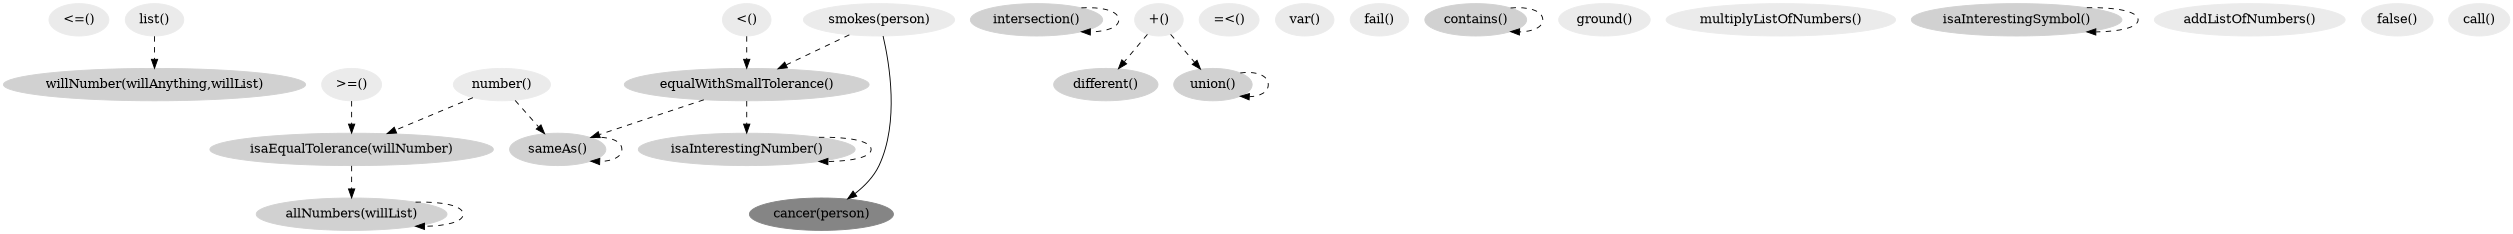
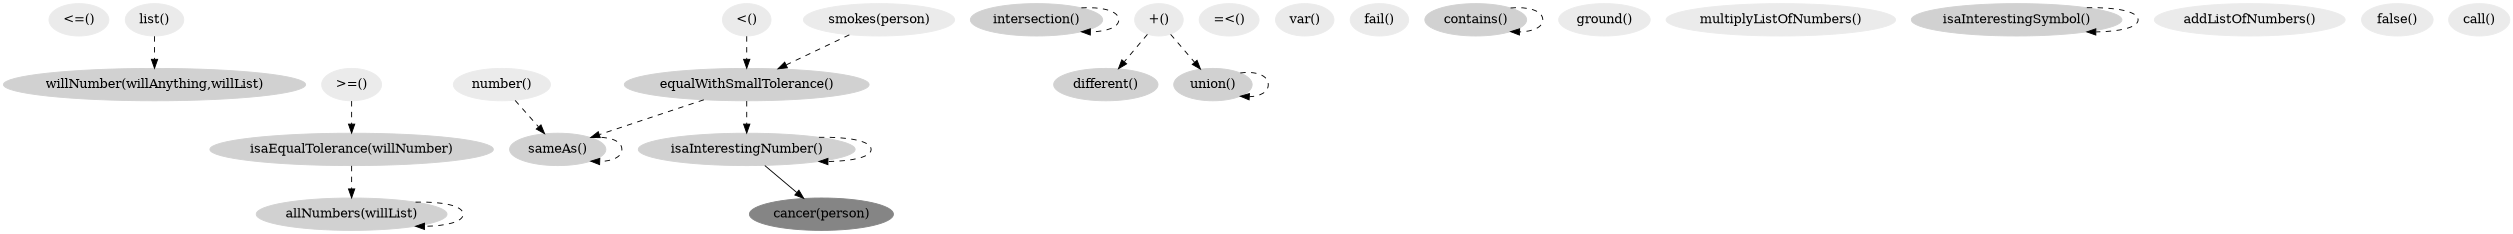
edge "number()" -> "isaEqualTolerance(willNumber)": removed
edge "smokes(person)" -> "cancer(person)": now "isaInterestingNumber()" -> "cancer(person)"
